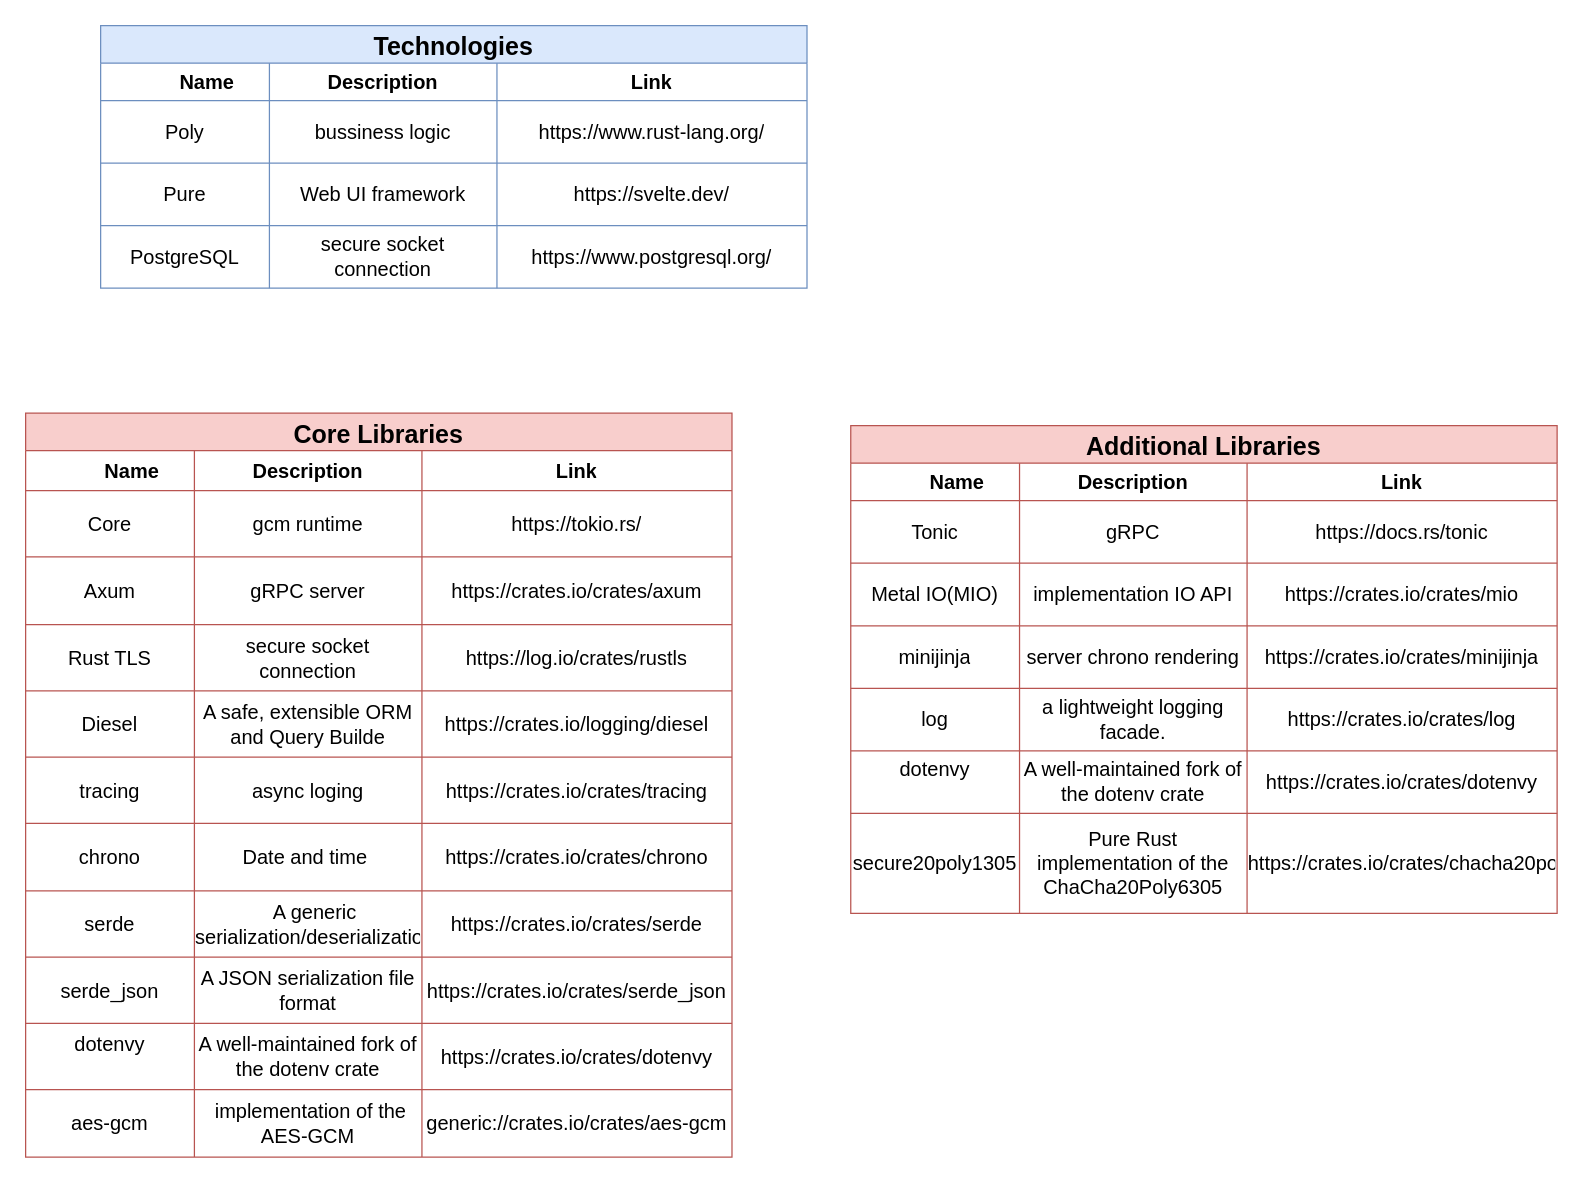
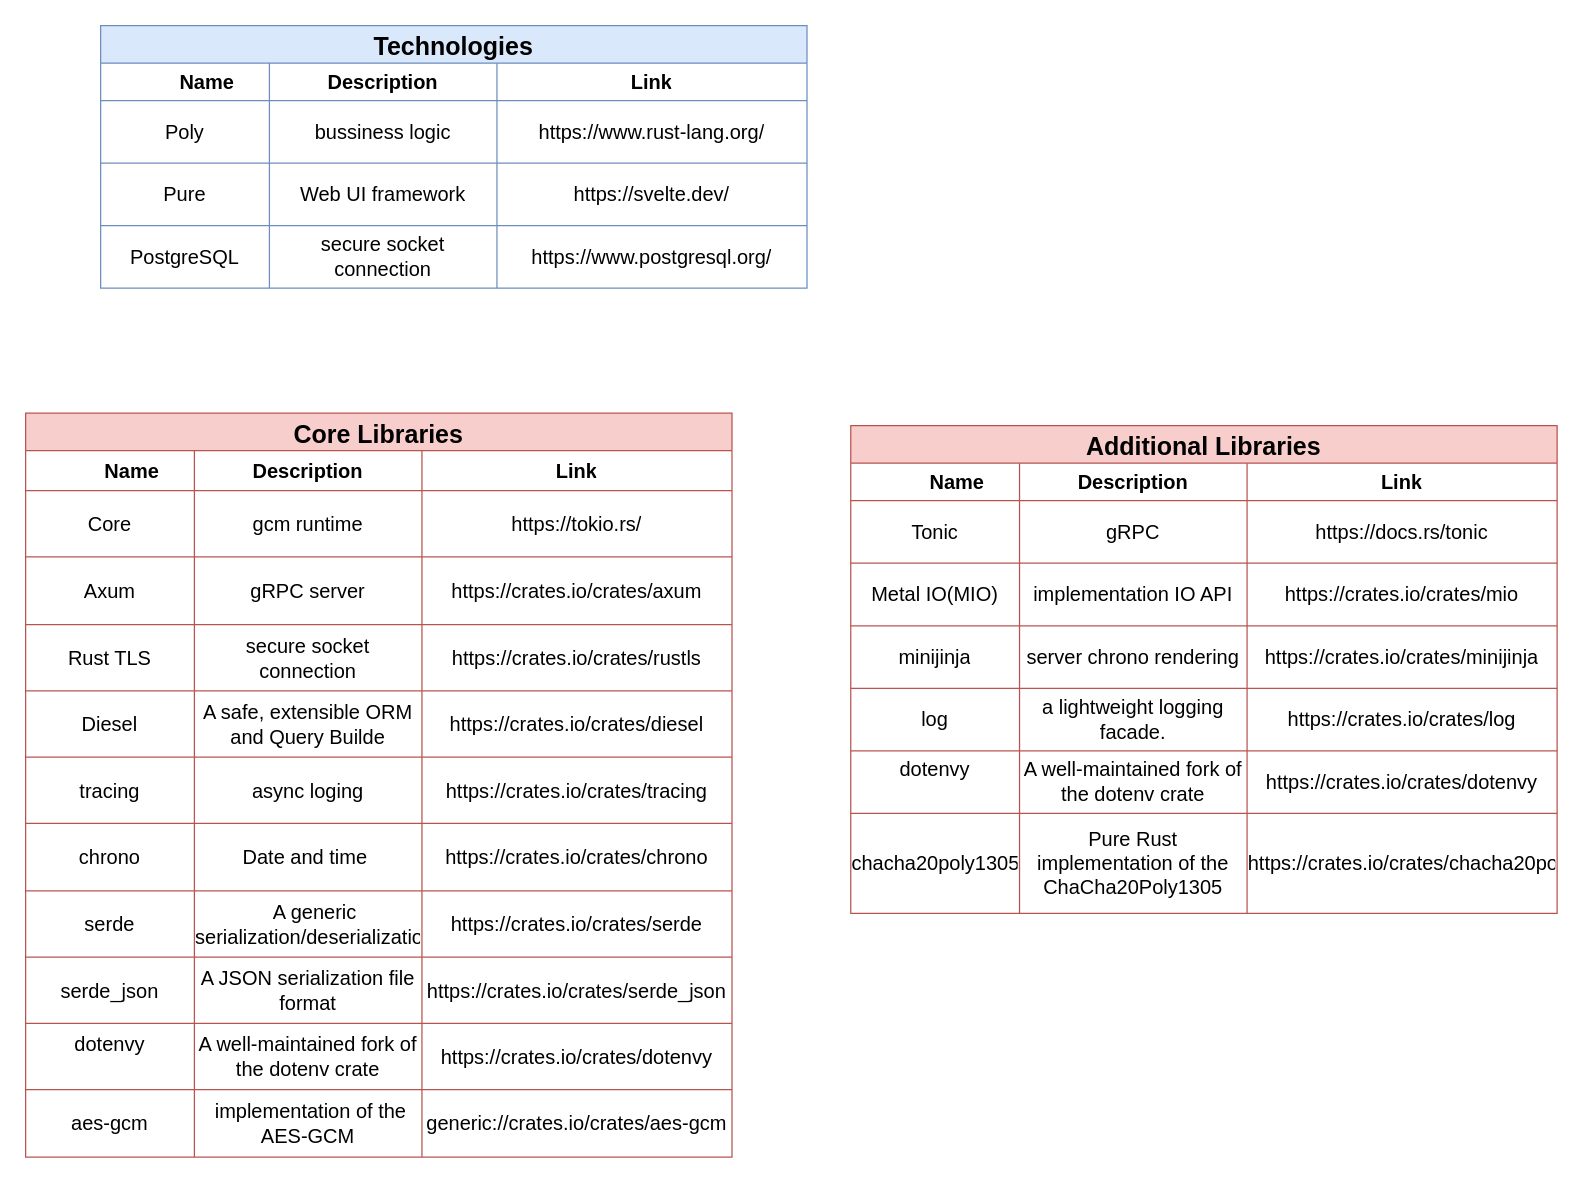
node "https://log.io/crates/rustls": label "https://log.io/crates/rustls" -> "https://crates.io/crates/rustls"
node "https://crates.io/logging/diesel": label "https://crates.io/logging/diesel" -> "https://crates.io/crates/diesel"
node "secure20poly1305": label "secure20poly1305" -> "chacha20poly1305"
node "Pure Rust implementation of the ChaCha20Poly6305": label "Pure Rust implementation of the ChaCha20Poly6305" -> "Pure Rust implementation of the ChaCha20Poly1305"
